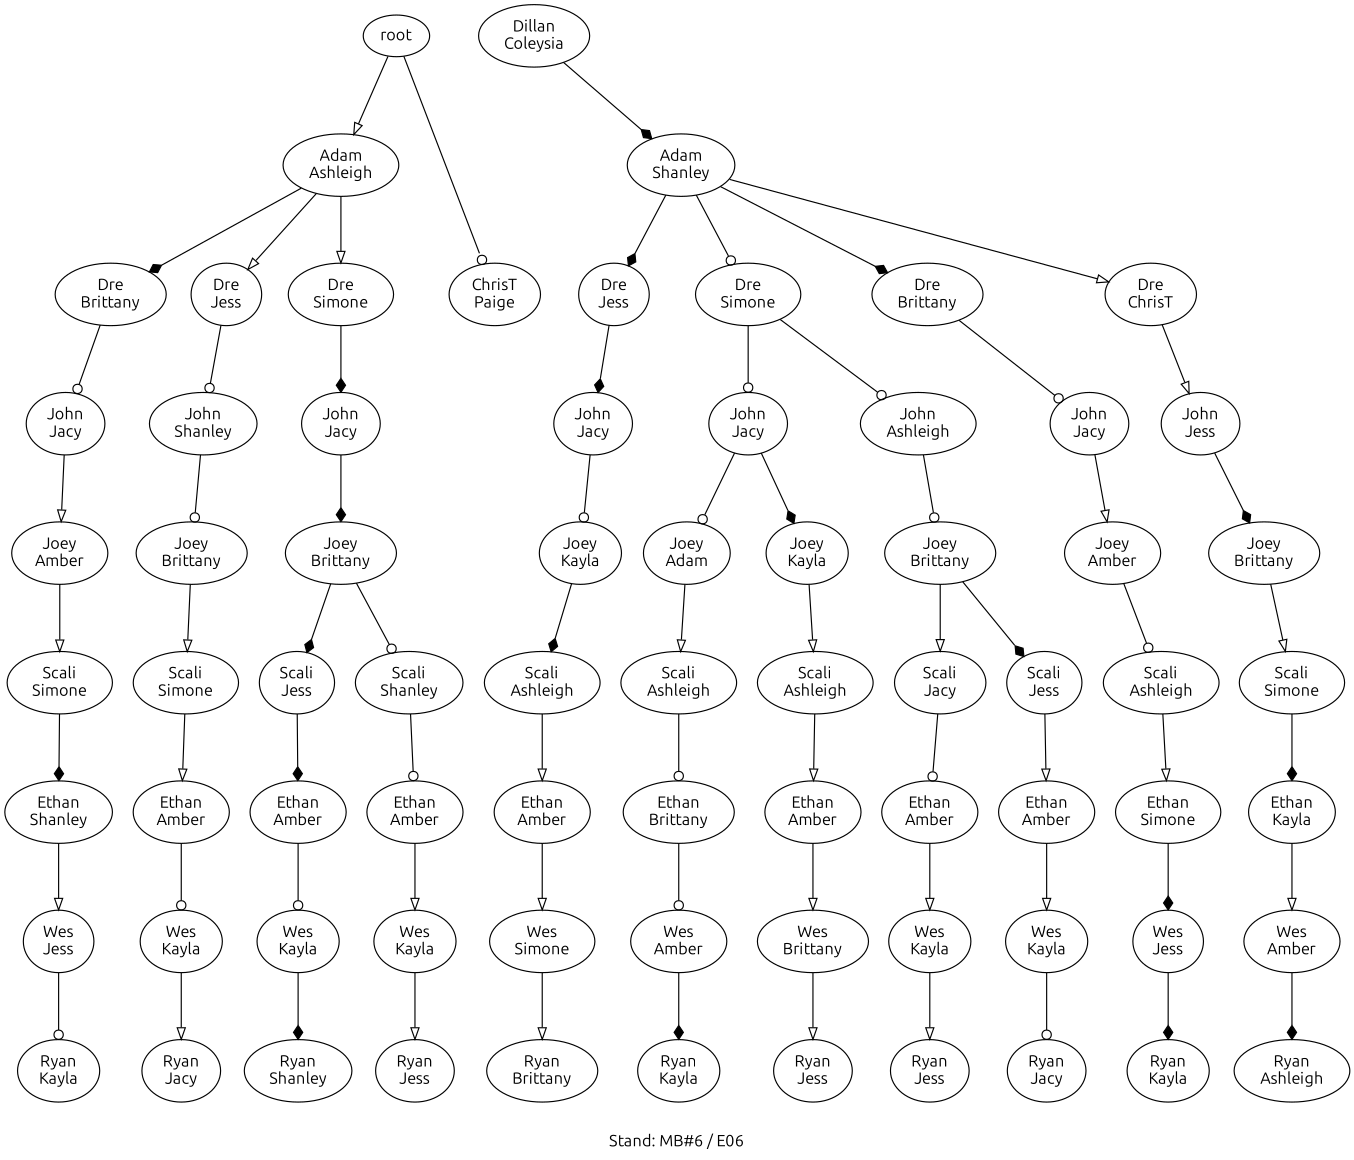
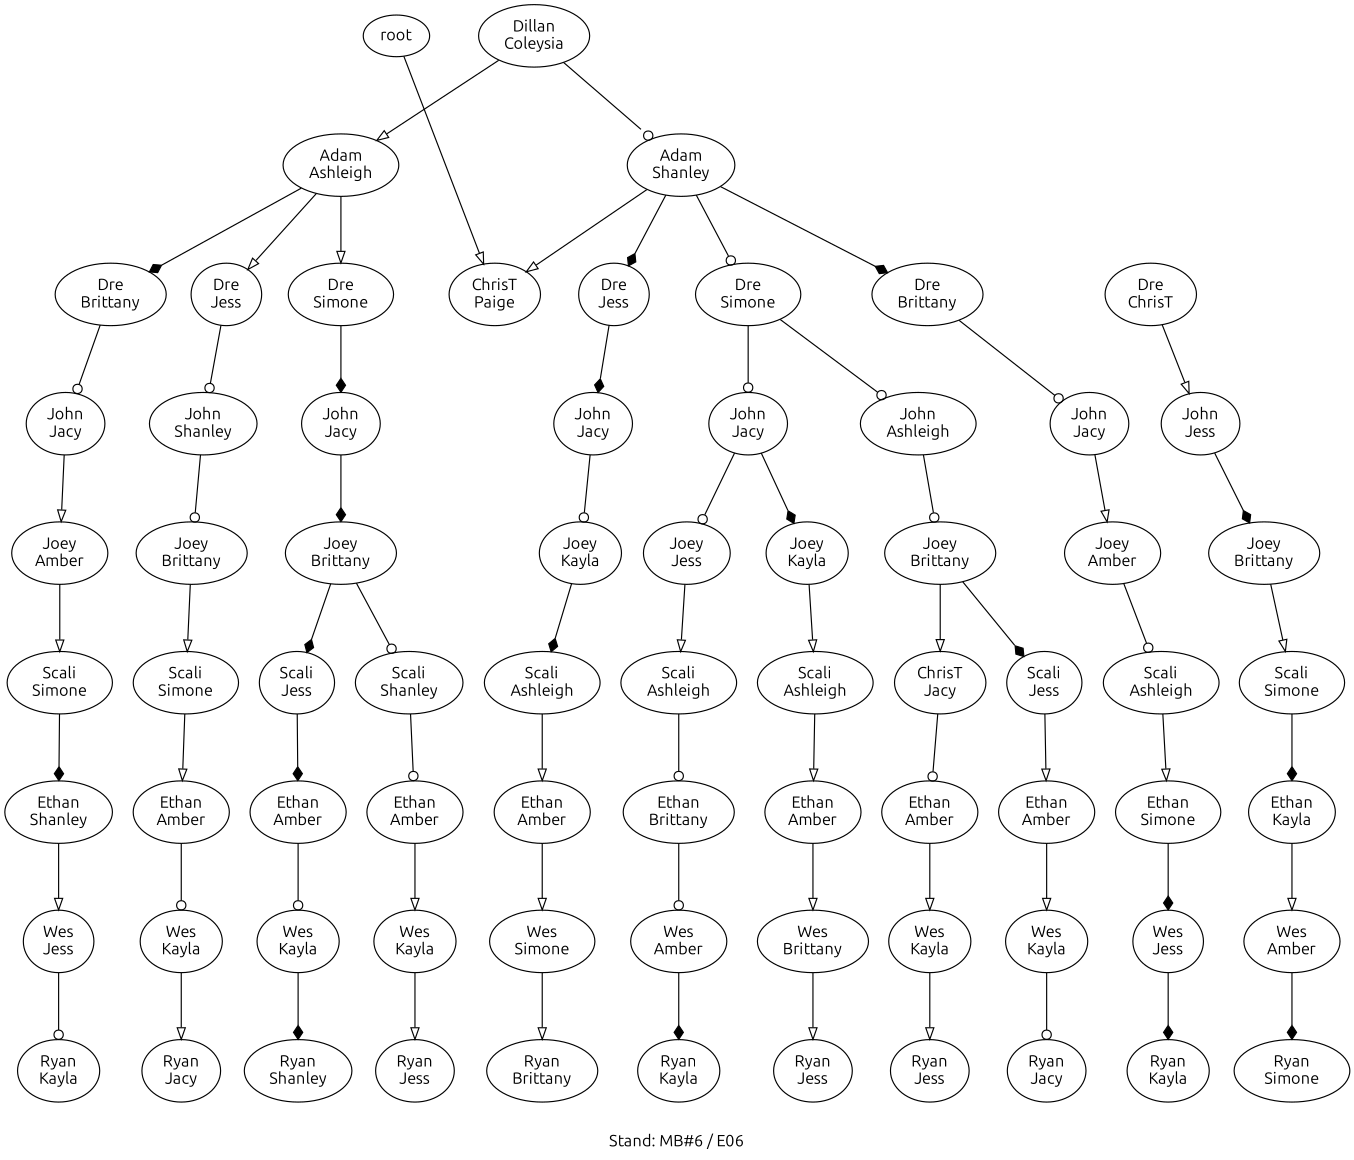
edge "root" -> "Adam Ashleigh": now "Dillan Coleysia" -> "Adam Ashleigh"
edge "Dillan Coleysia" -> "Adam Shanley": arrowhead diamond -> odot
edge "root" -> "ChrisT Paige": arrowhead odot -> onormal
edge "Adam Shanley" -> "Dre ChrisT": now "Adam Shanley" -> "ChrisT Paige"
node "Joey Adam": label "Joey Adam" -> "Joey Jess"
node "Scali Jacy": label "Scali Jacy" -> "ChrisT Jacy"
node "Ryan Ashleigh": label "Ryan Ashleigh" -> "Ryan Simone"
